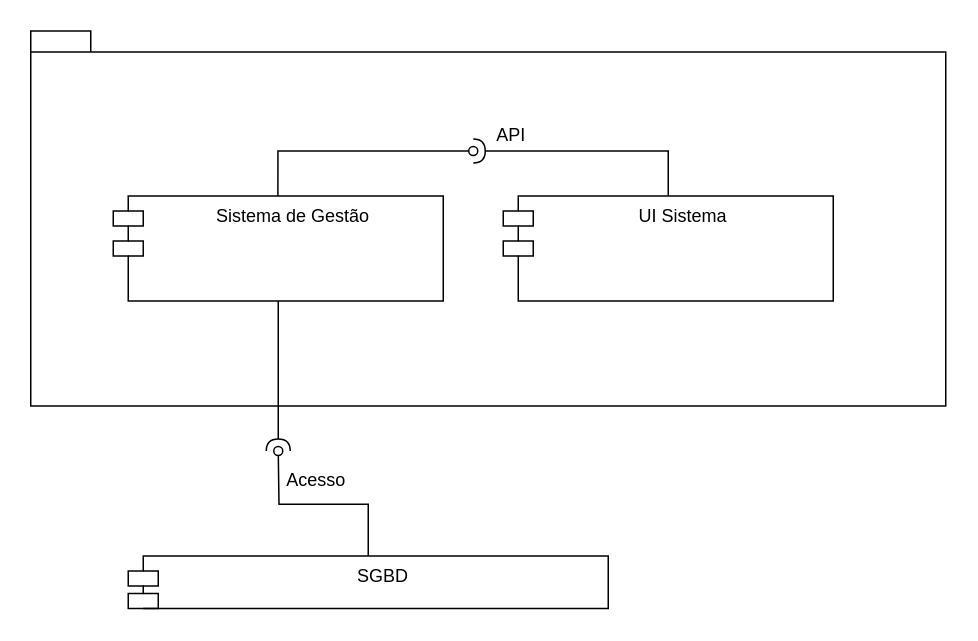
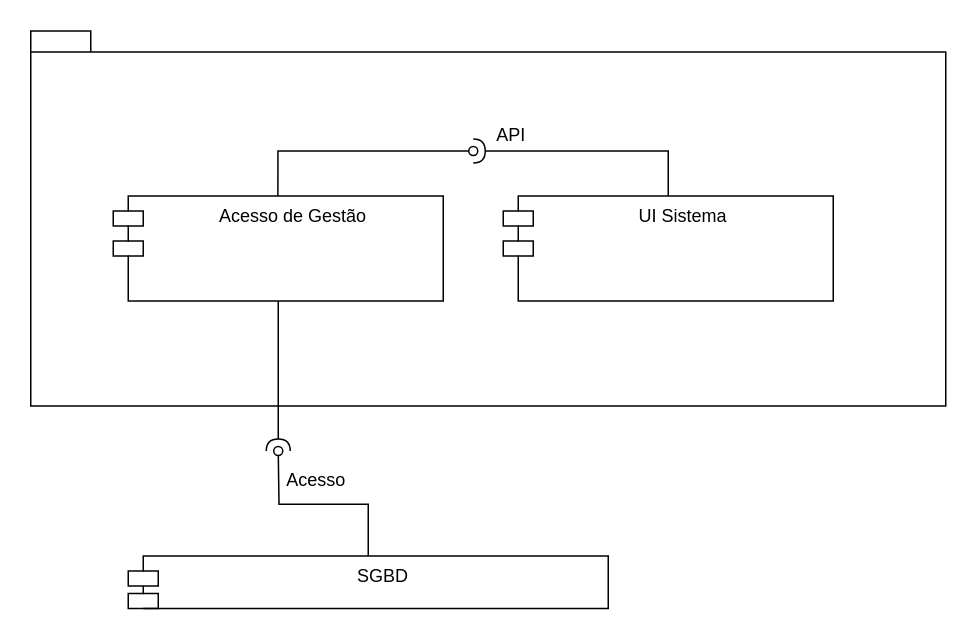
node "Sistema de Gestão": label "Sistema de Gestão" -> "Acesso de Gestão"
